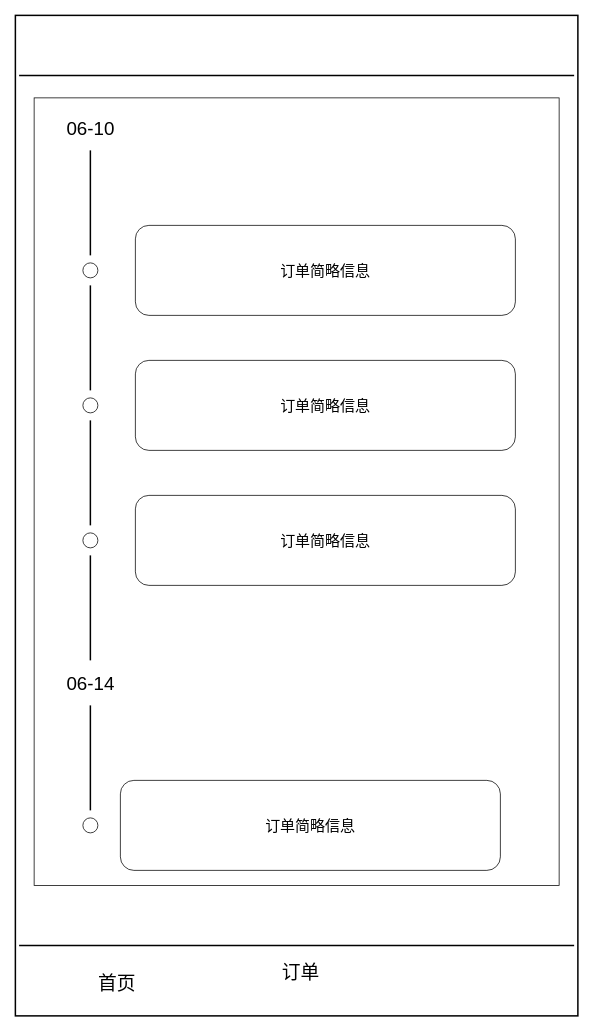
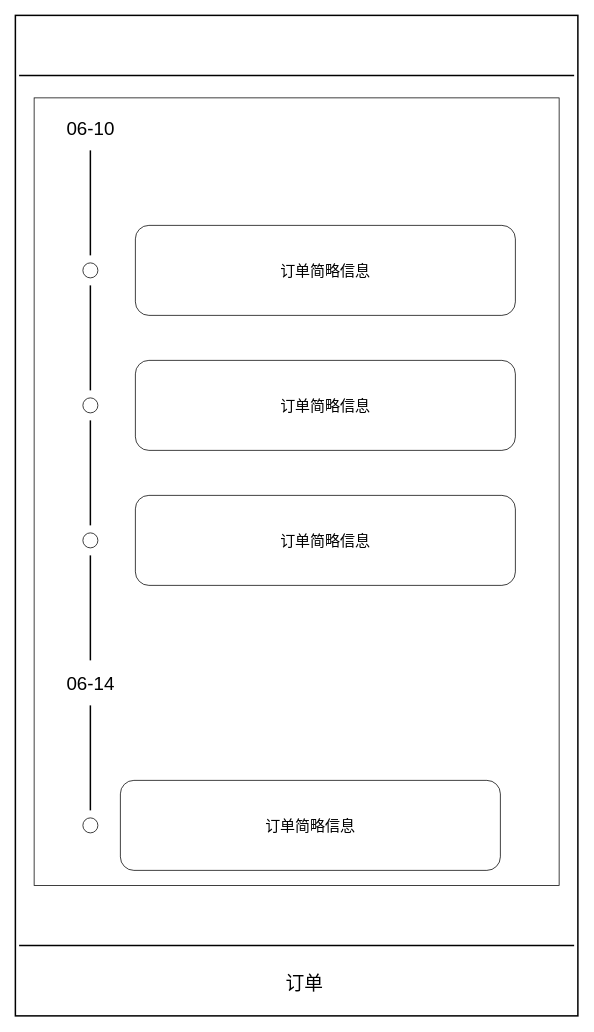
node "订单": moved (300, 972) -> (304, 983)
node "首页": removed
